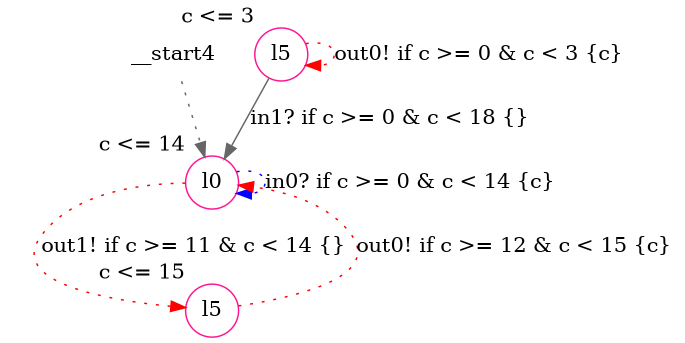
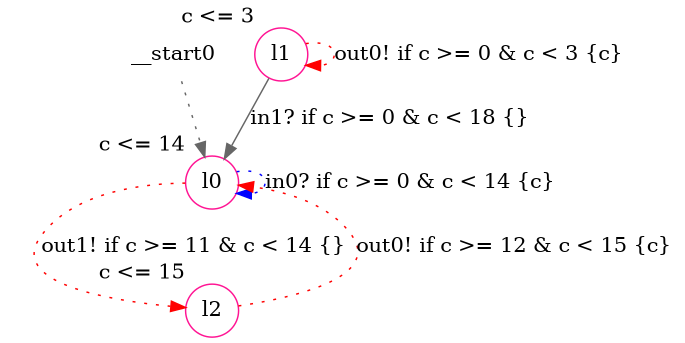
node "__start4": label "__start4" -> "__start0"
node "l5 c <= 3": label "l5 c <= 3" -> "l1 c <= 3"
node "l5 c <= 15": label "l5 c <= 15" -> "l2 c <= 15"
